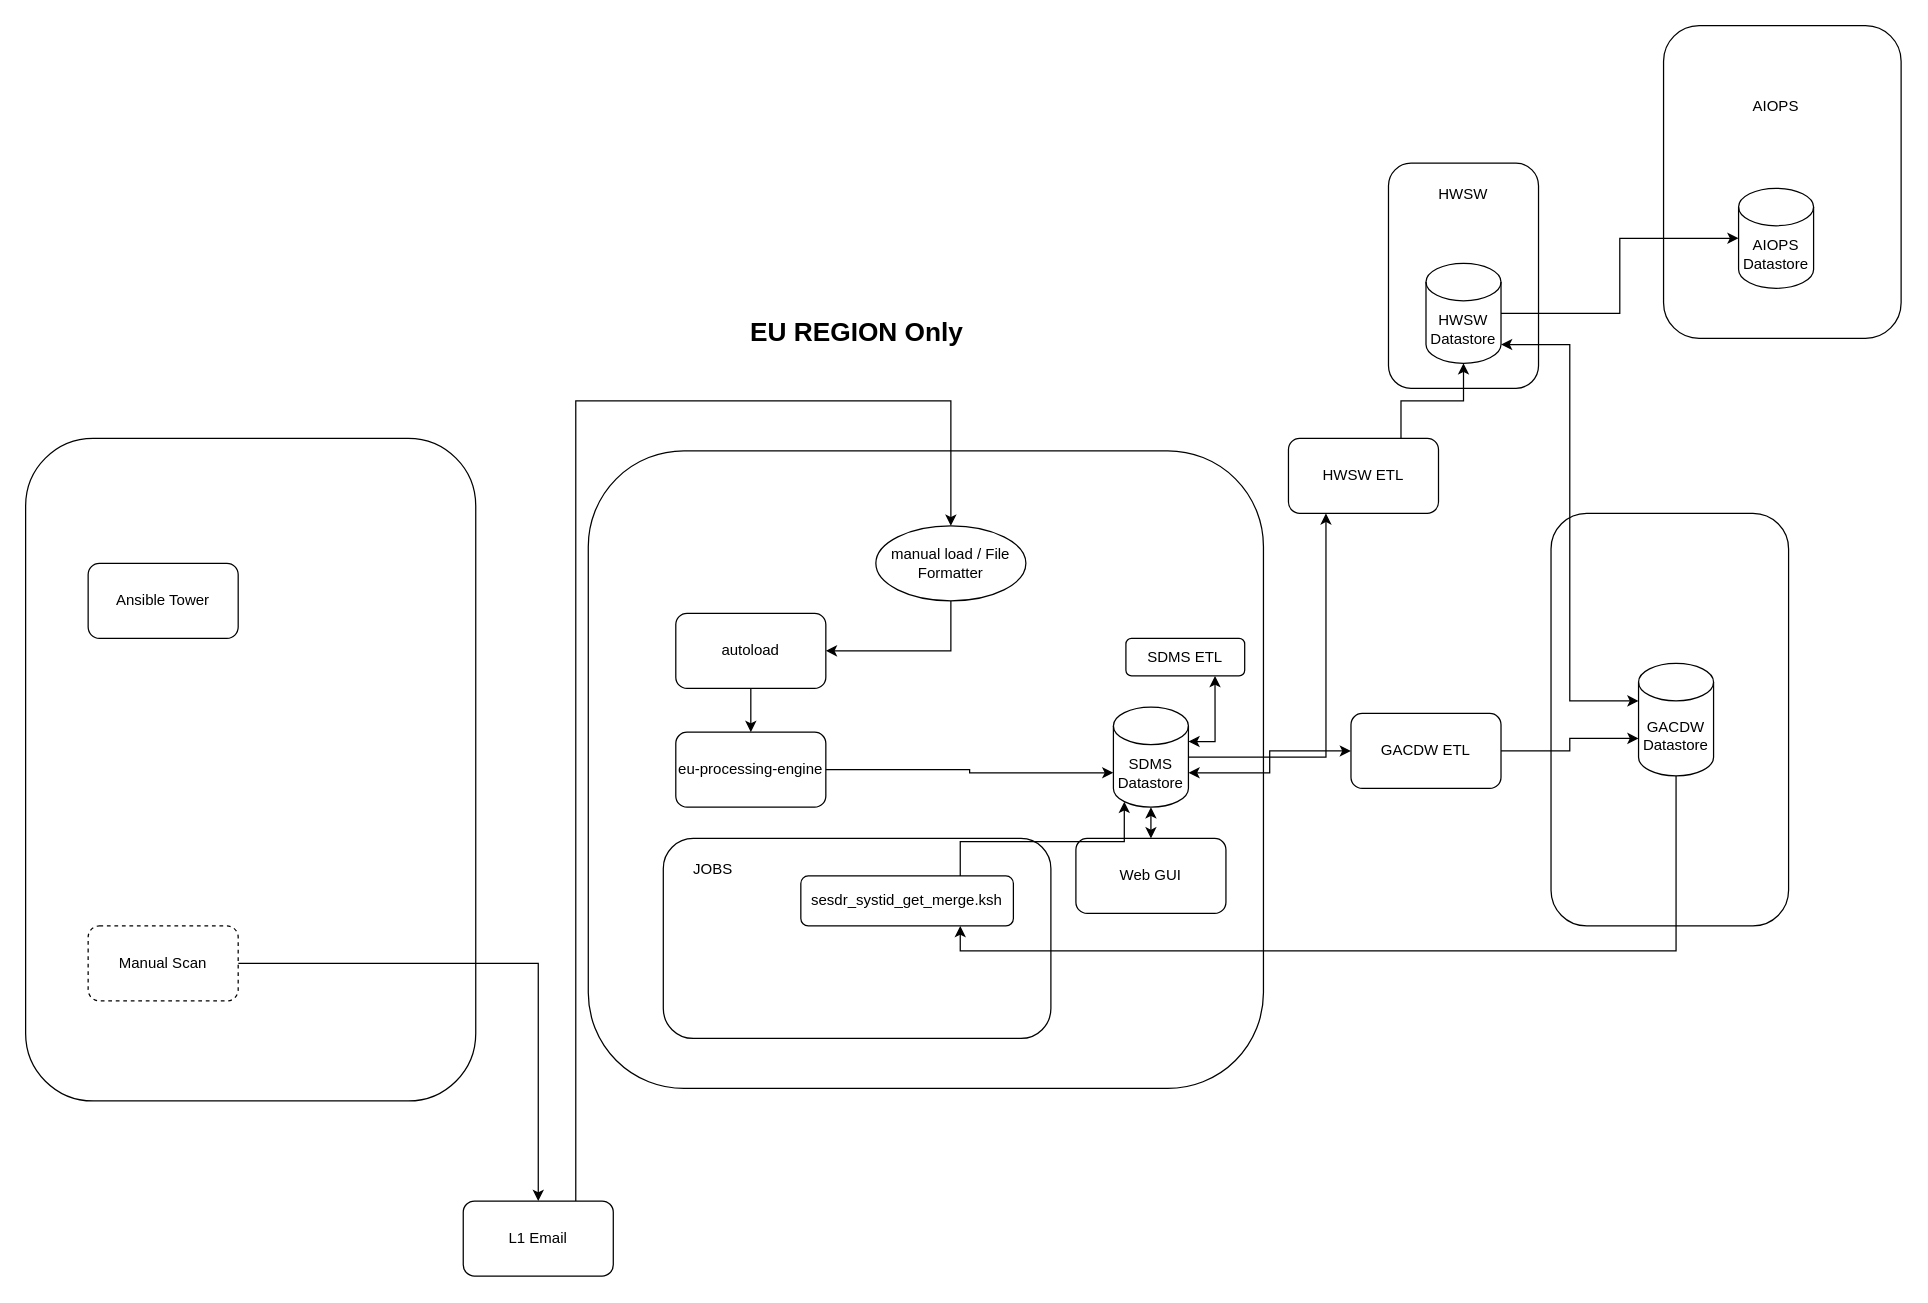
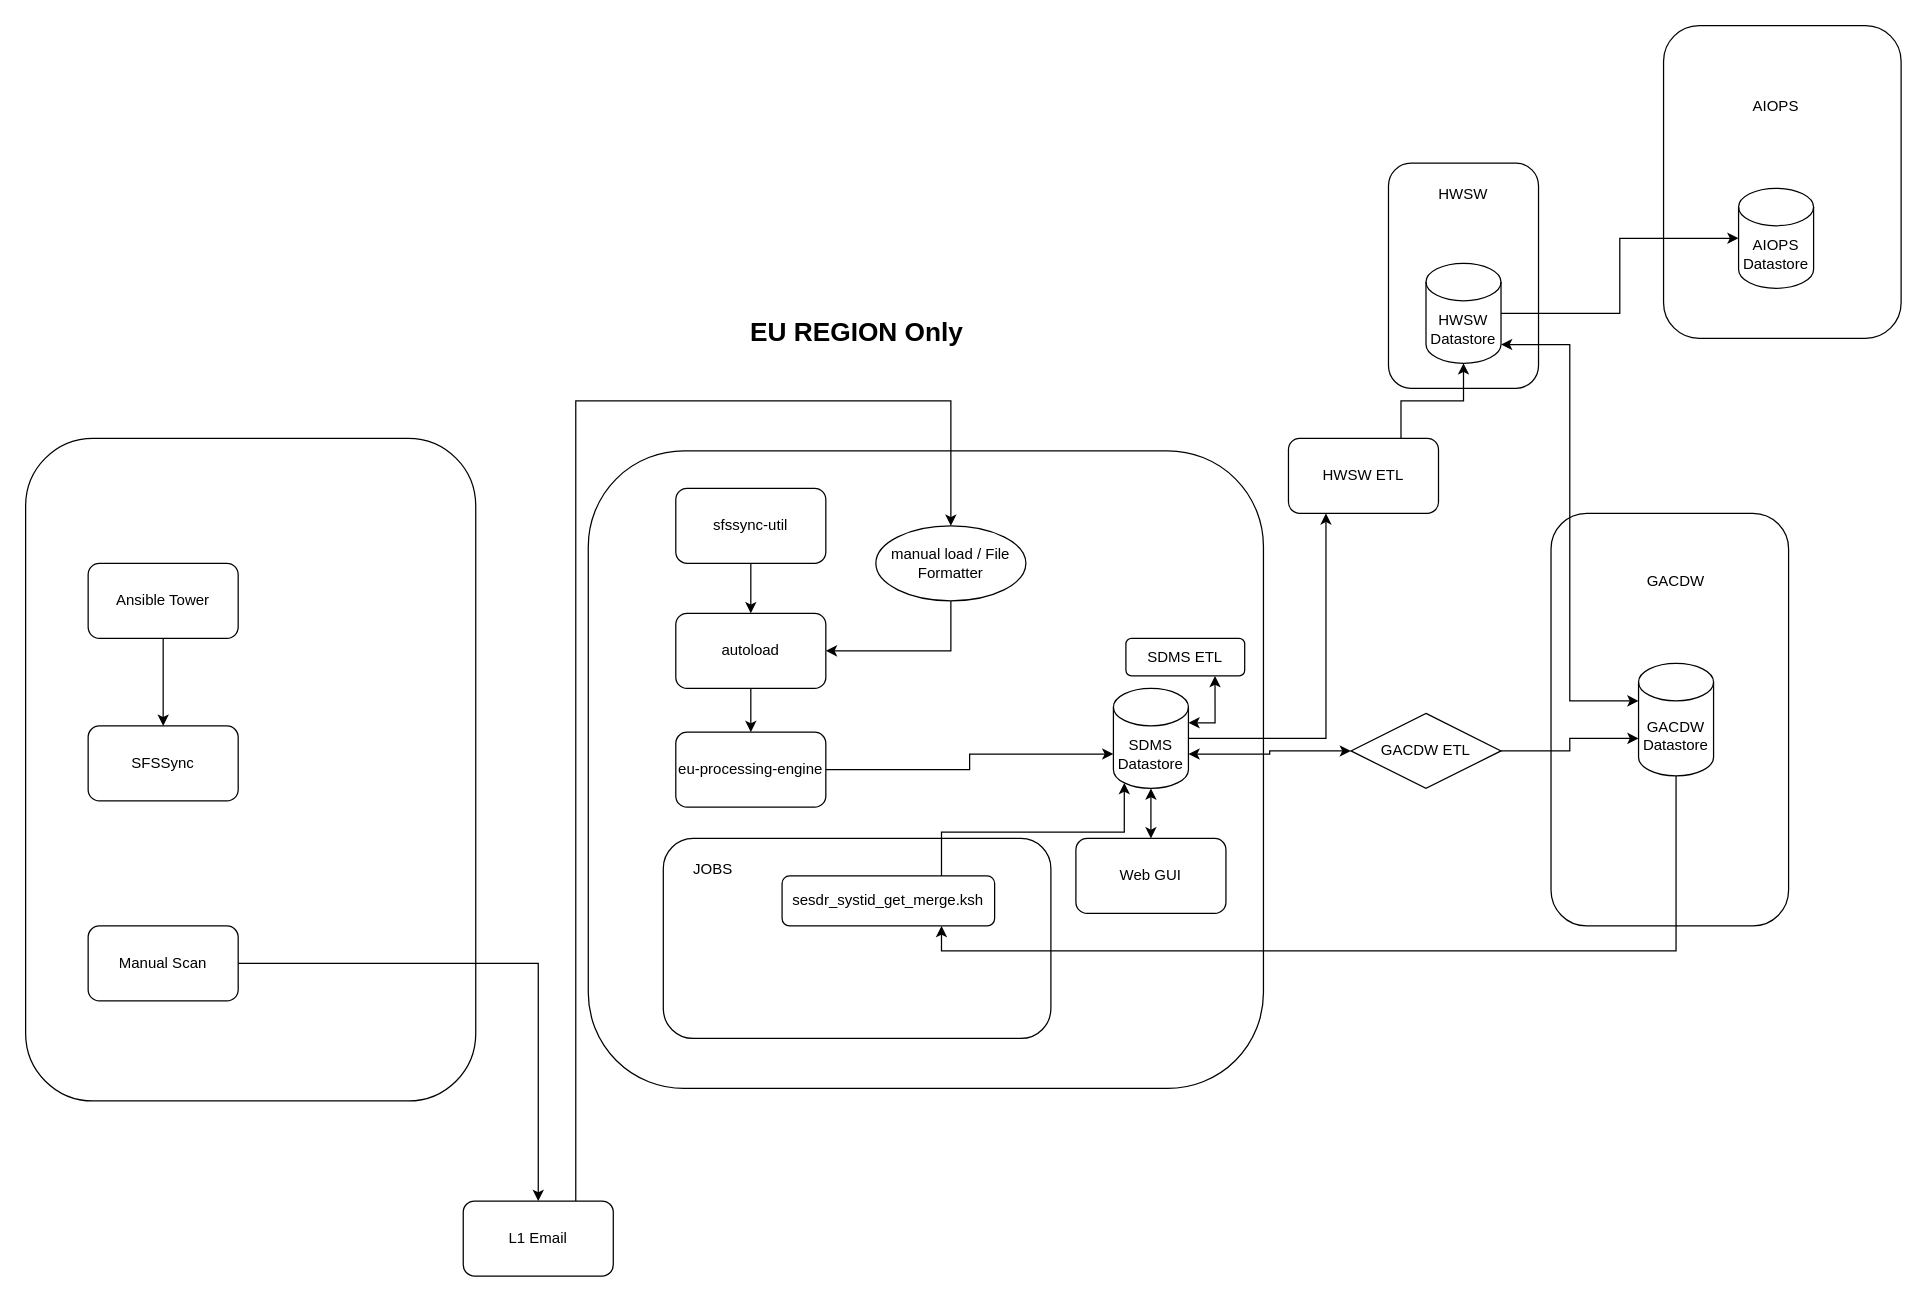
node "sfssync-util": added
node "GACDW": added
edge "sfssync-util" -> "autoload": added
edge "Ansible Tower" -> "SFSSync": added
node "GACDW ETL": shape rounded rectangle -> diamond
node "SDMS Datastore": moved (1151, 757) -> (1151, 738)
node "SFSSync": added
node "sesdr_systid_get_merge.ksh": moved (907, 901) -> (888, 901)
node "Manual Scan": style dashed -> solid
